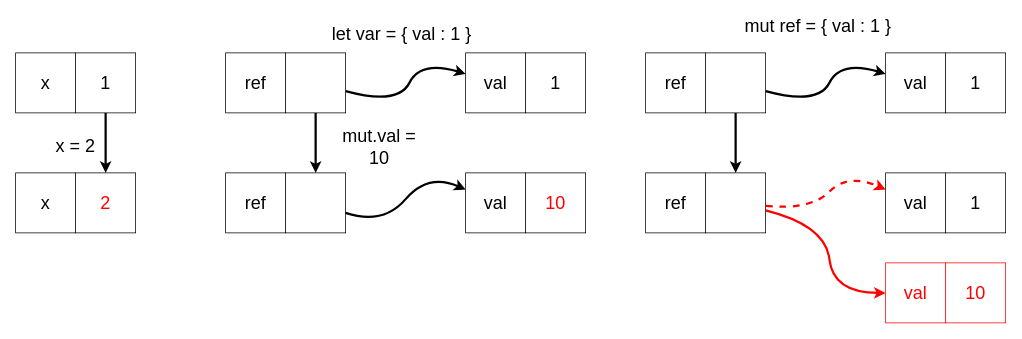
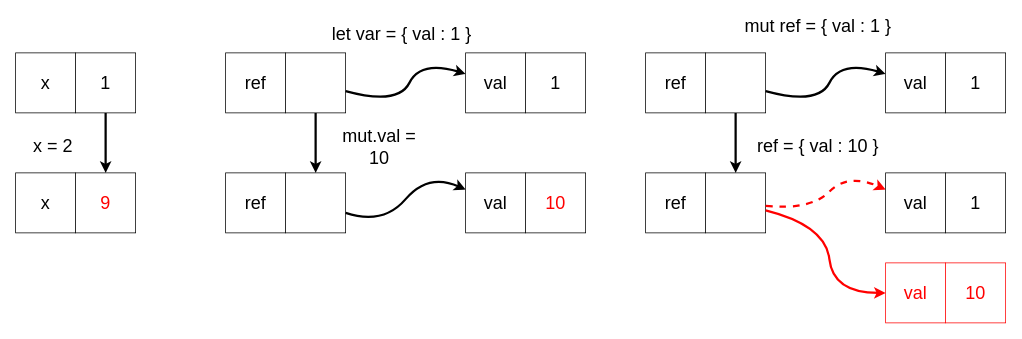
node "x = 2": moved (75, 147) -> (53, 147)
node "ref = { val : 10 }": added
node "2": label "2" -> "9"
